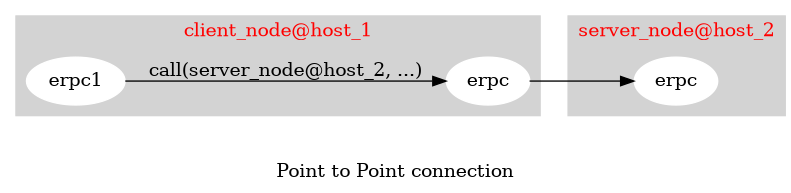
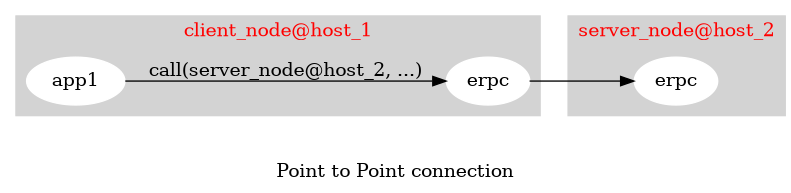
node "erpc1": label "erpc1" -> "app1"
